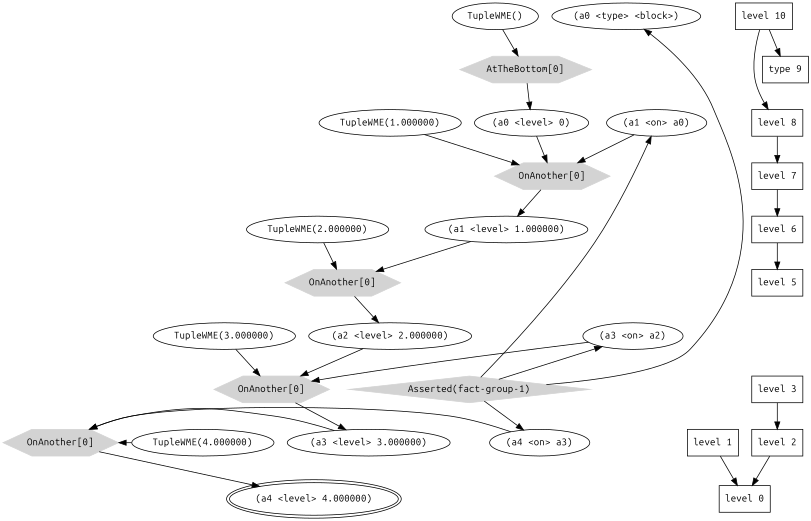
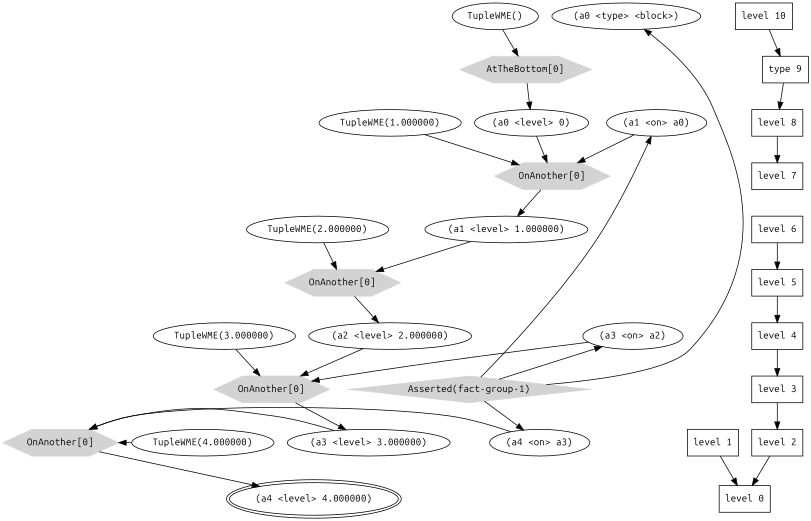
edge "level 10" -> "level 8": now "type 9" -> "level 8"
edge "level 7" -> "level 6": removed
node "level 4": added
